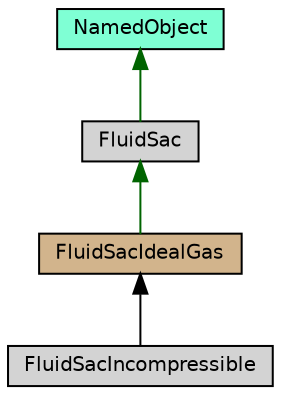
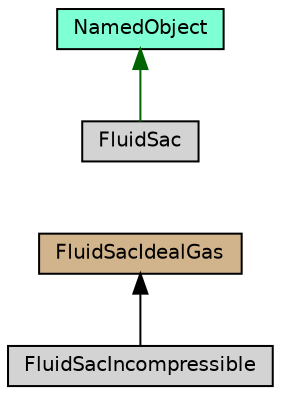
edge "FluidSacIdealGas" -> "FluidSac": removed
